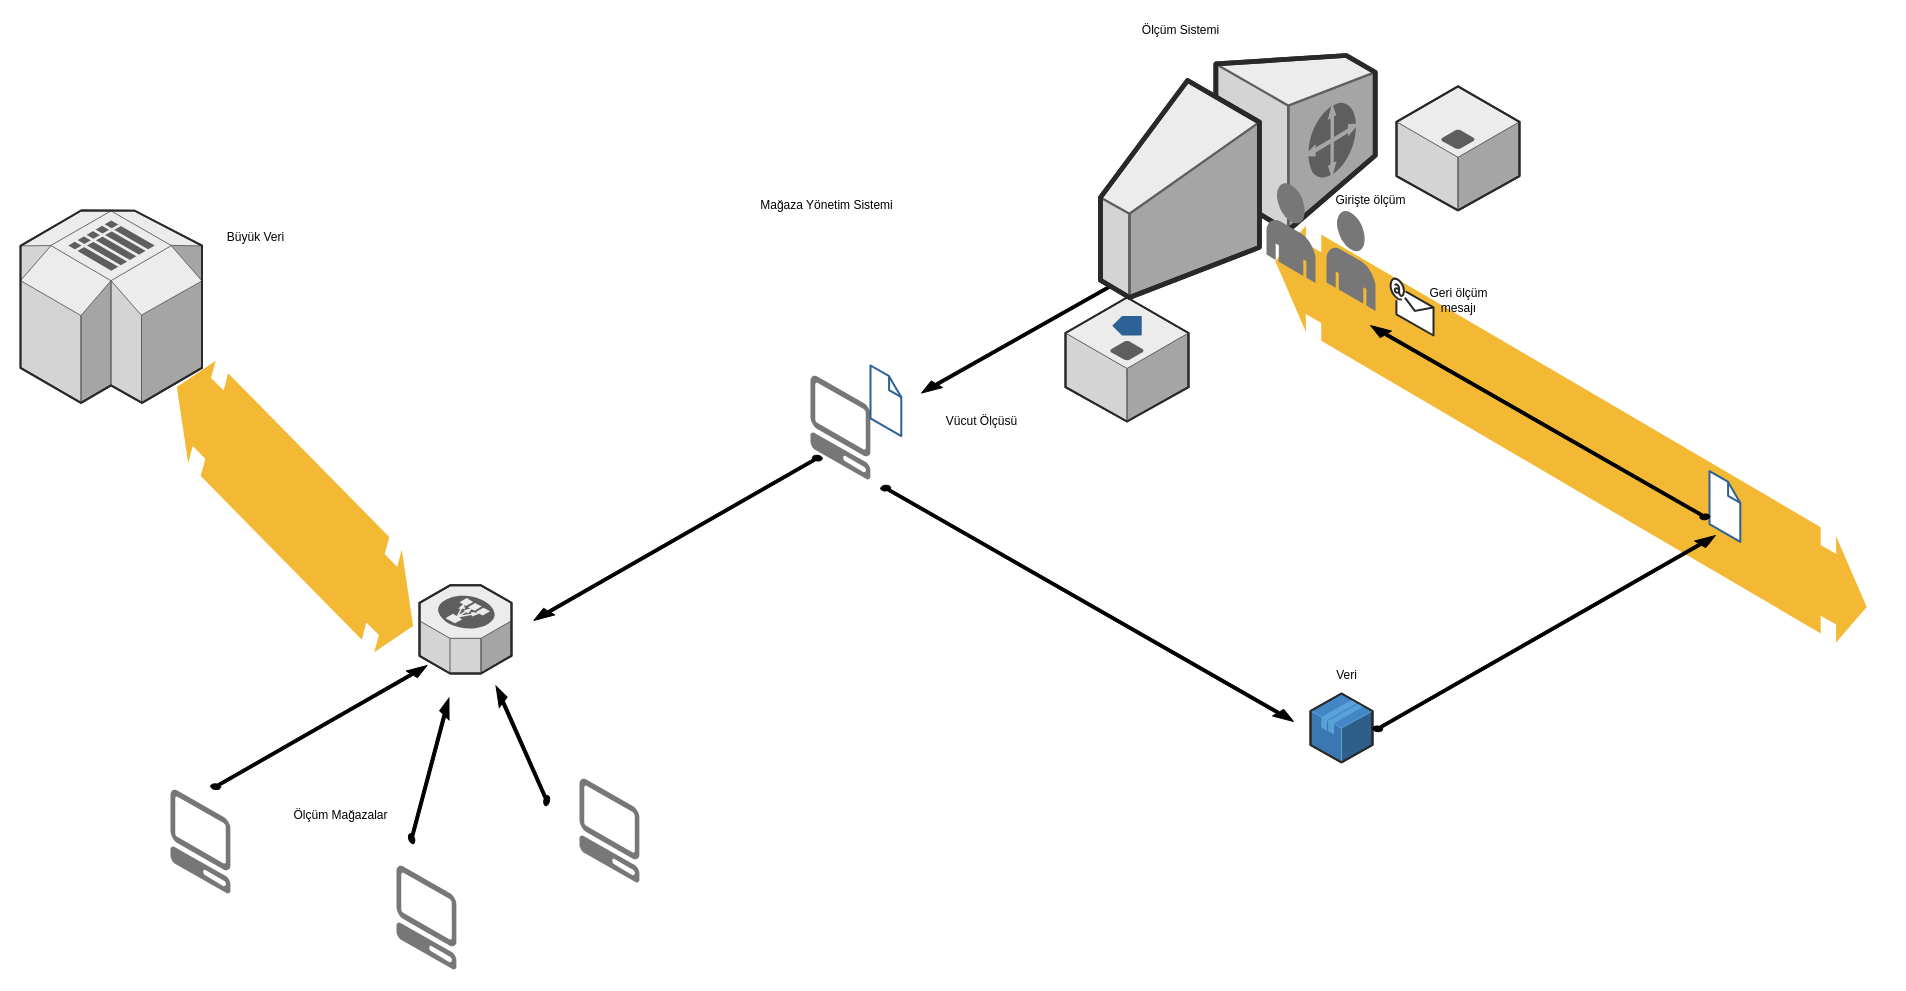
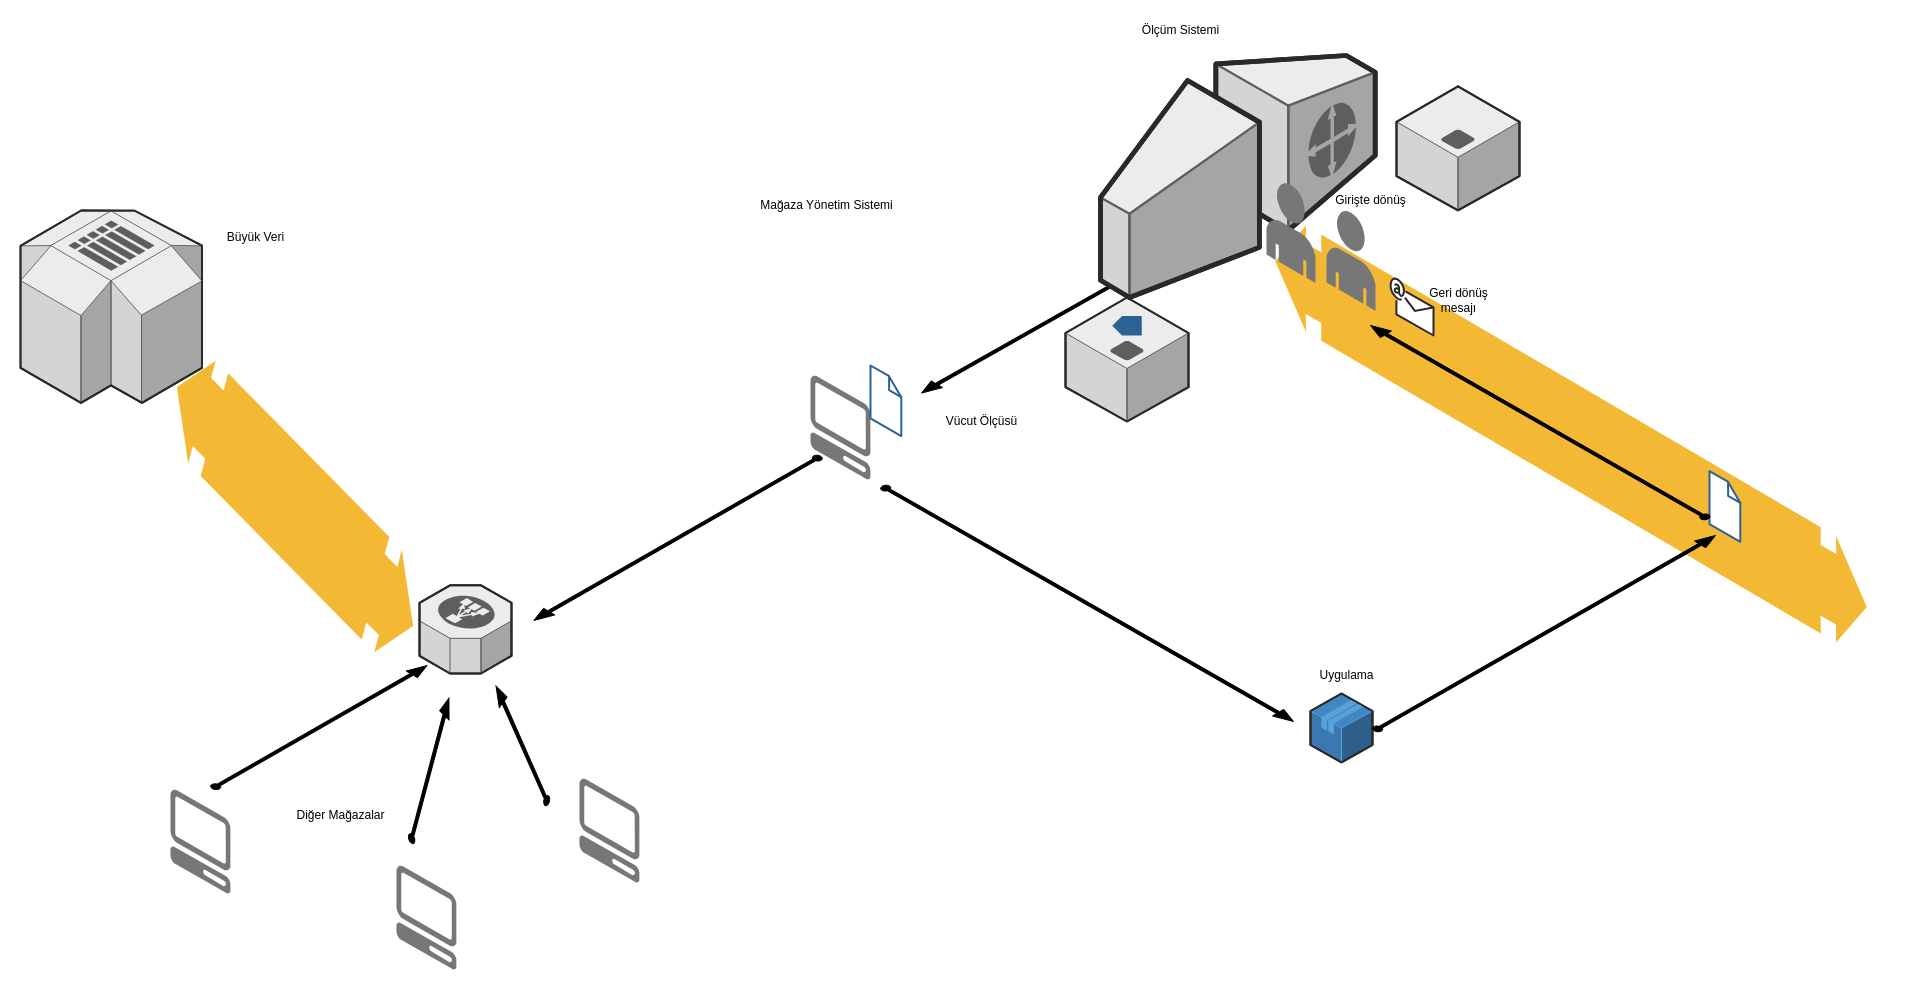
node "Girişte ölçüm": label "Girişte ölçüm" -> "Girişte dönüş"
node "Geri ölçüm mesajı": label "Geri ölçüm mesajı" -> "Geri dönüş mesajı"
node "Veri": label "Veri" -> "Uygulama"
node "Ölçüm Mağazalar": label "Ölçüm Mağazalar" -> "Diğer Mağazalar"
